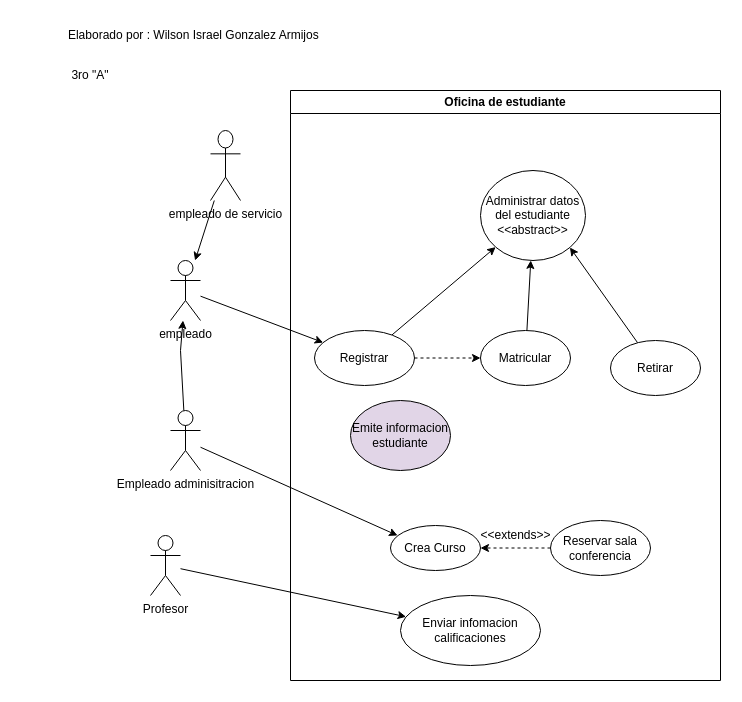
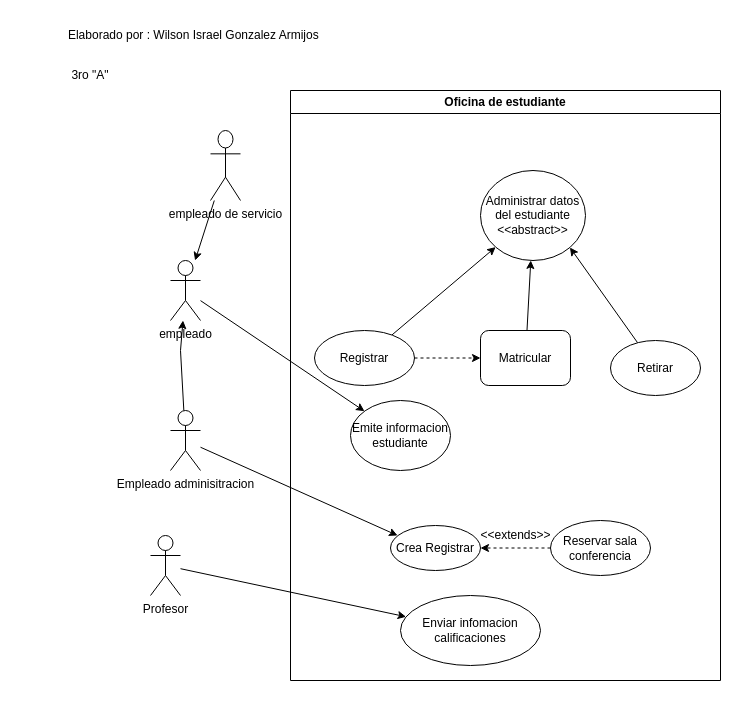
edge "empleado" -> "Registrar": now "empleado" -> "Emite informacion estudiante"
node "Matricular": shape ellipse -> rounded rectangle
node "Emite informacion estudiante": fillcolor #e1d5e7 -> #ffffff
node "Crea Curso": label "Crea Curso" -> "Crea Registrar"
